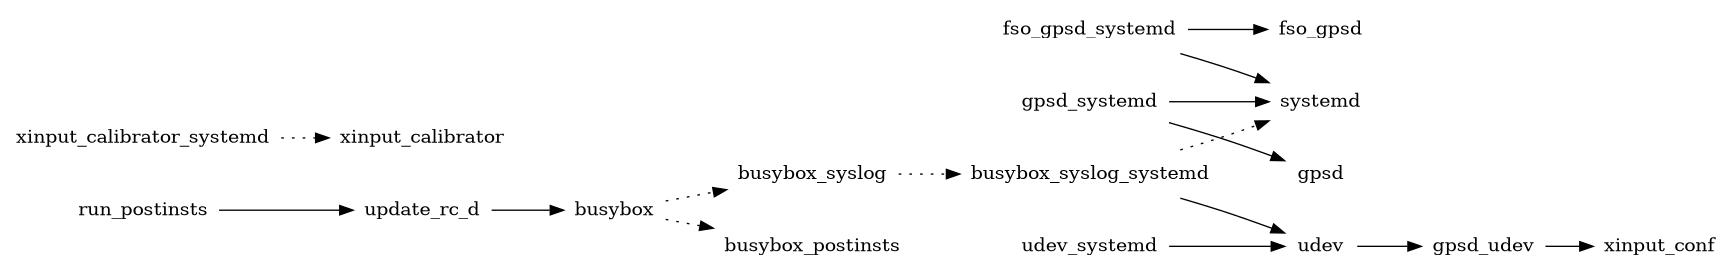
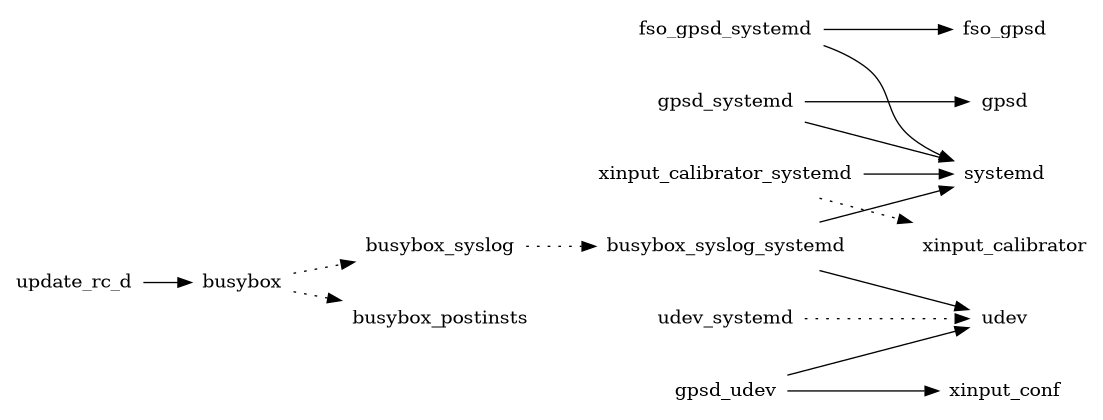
edge "busybox_syslog_systemd" -> "systemd": style dotted -> solid
edge "xinput_calibrator_systemd" -> "systemd": added
node "run_postinsts": removed
edge "udev_systemd" -> "udev": style solid -> dotted
edge "udev" -> "gpsd_udev": reversed
